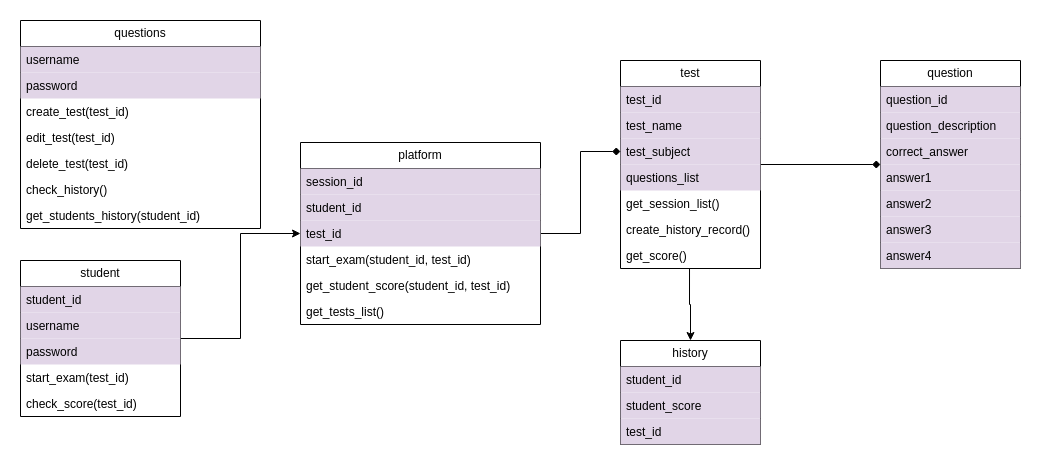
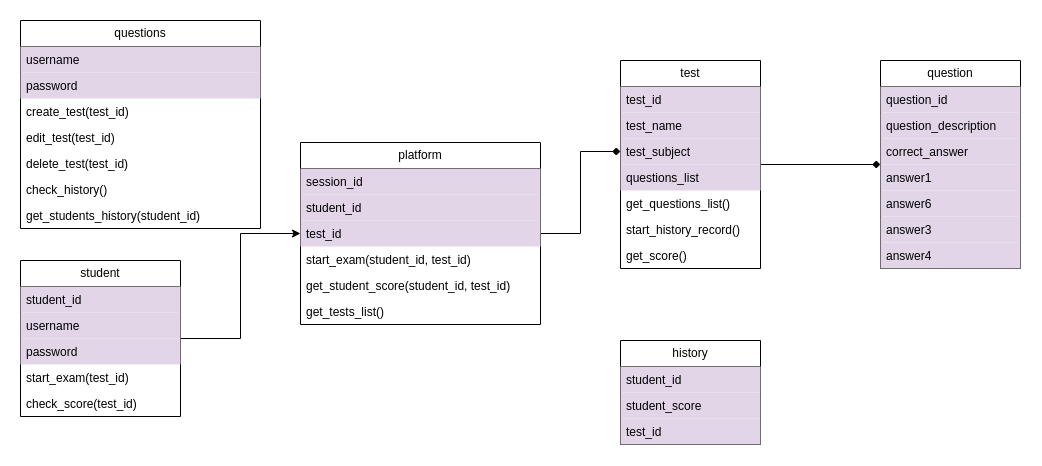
node "get_session_list()": label "get_session_list()" -> "get_questions_list()"
node "answer2": label "answer2" -> "answer6"
node "create_history_record()": label "create_history_record()" -> "start_history_record()"
edge "get_score()" -> "history": removed
